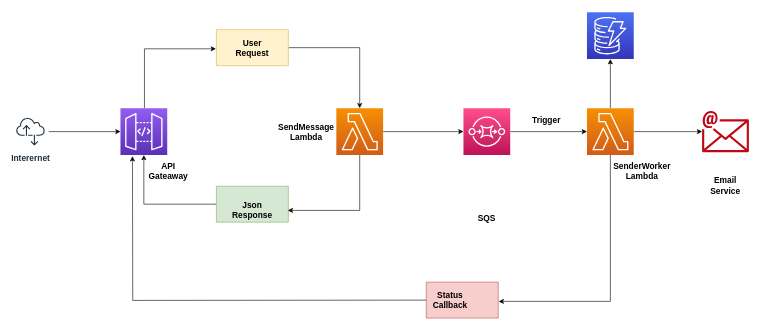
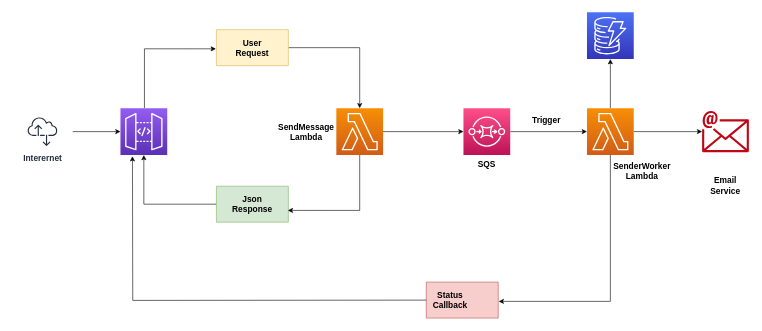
node "Interernet": size 36x36 -> 60x36
node "API Gateaway": removed
node "Json Response": moved (252, 210) -> (252, 204)
node "SQS": moved (487, 218) -> (487, 164)
